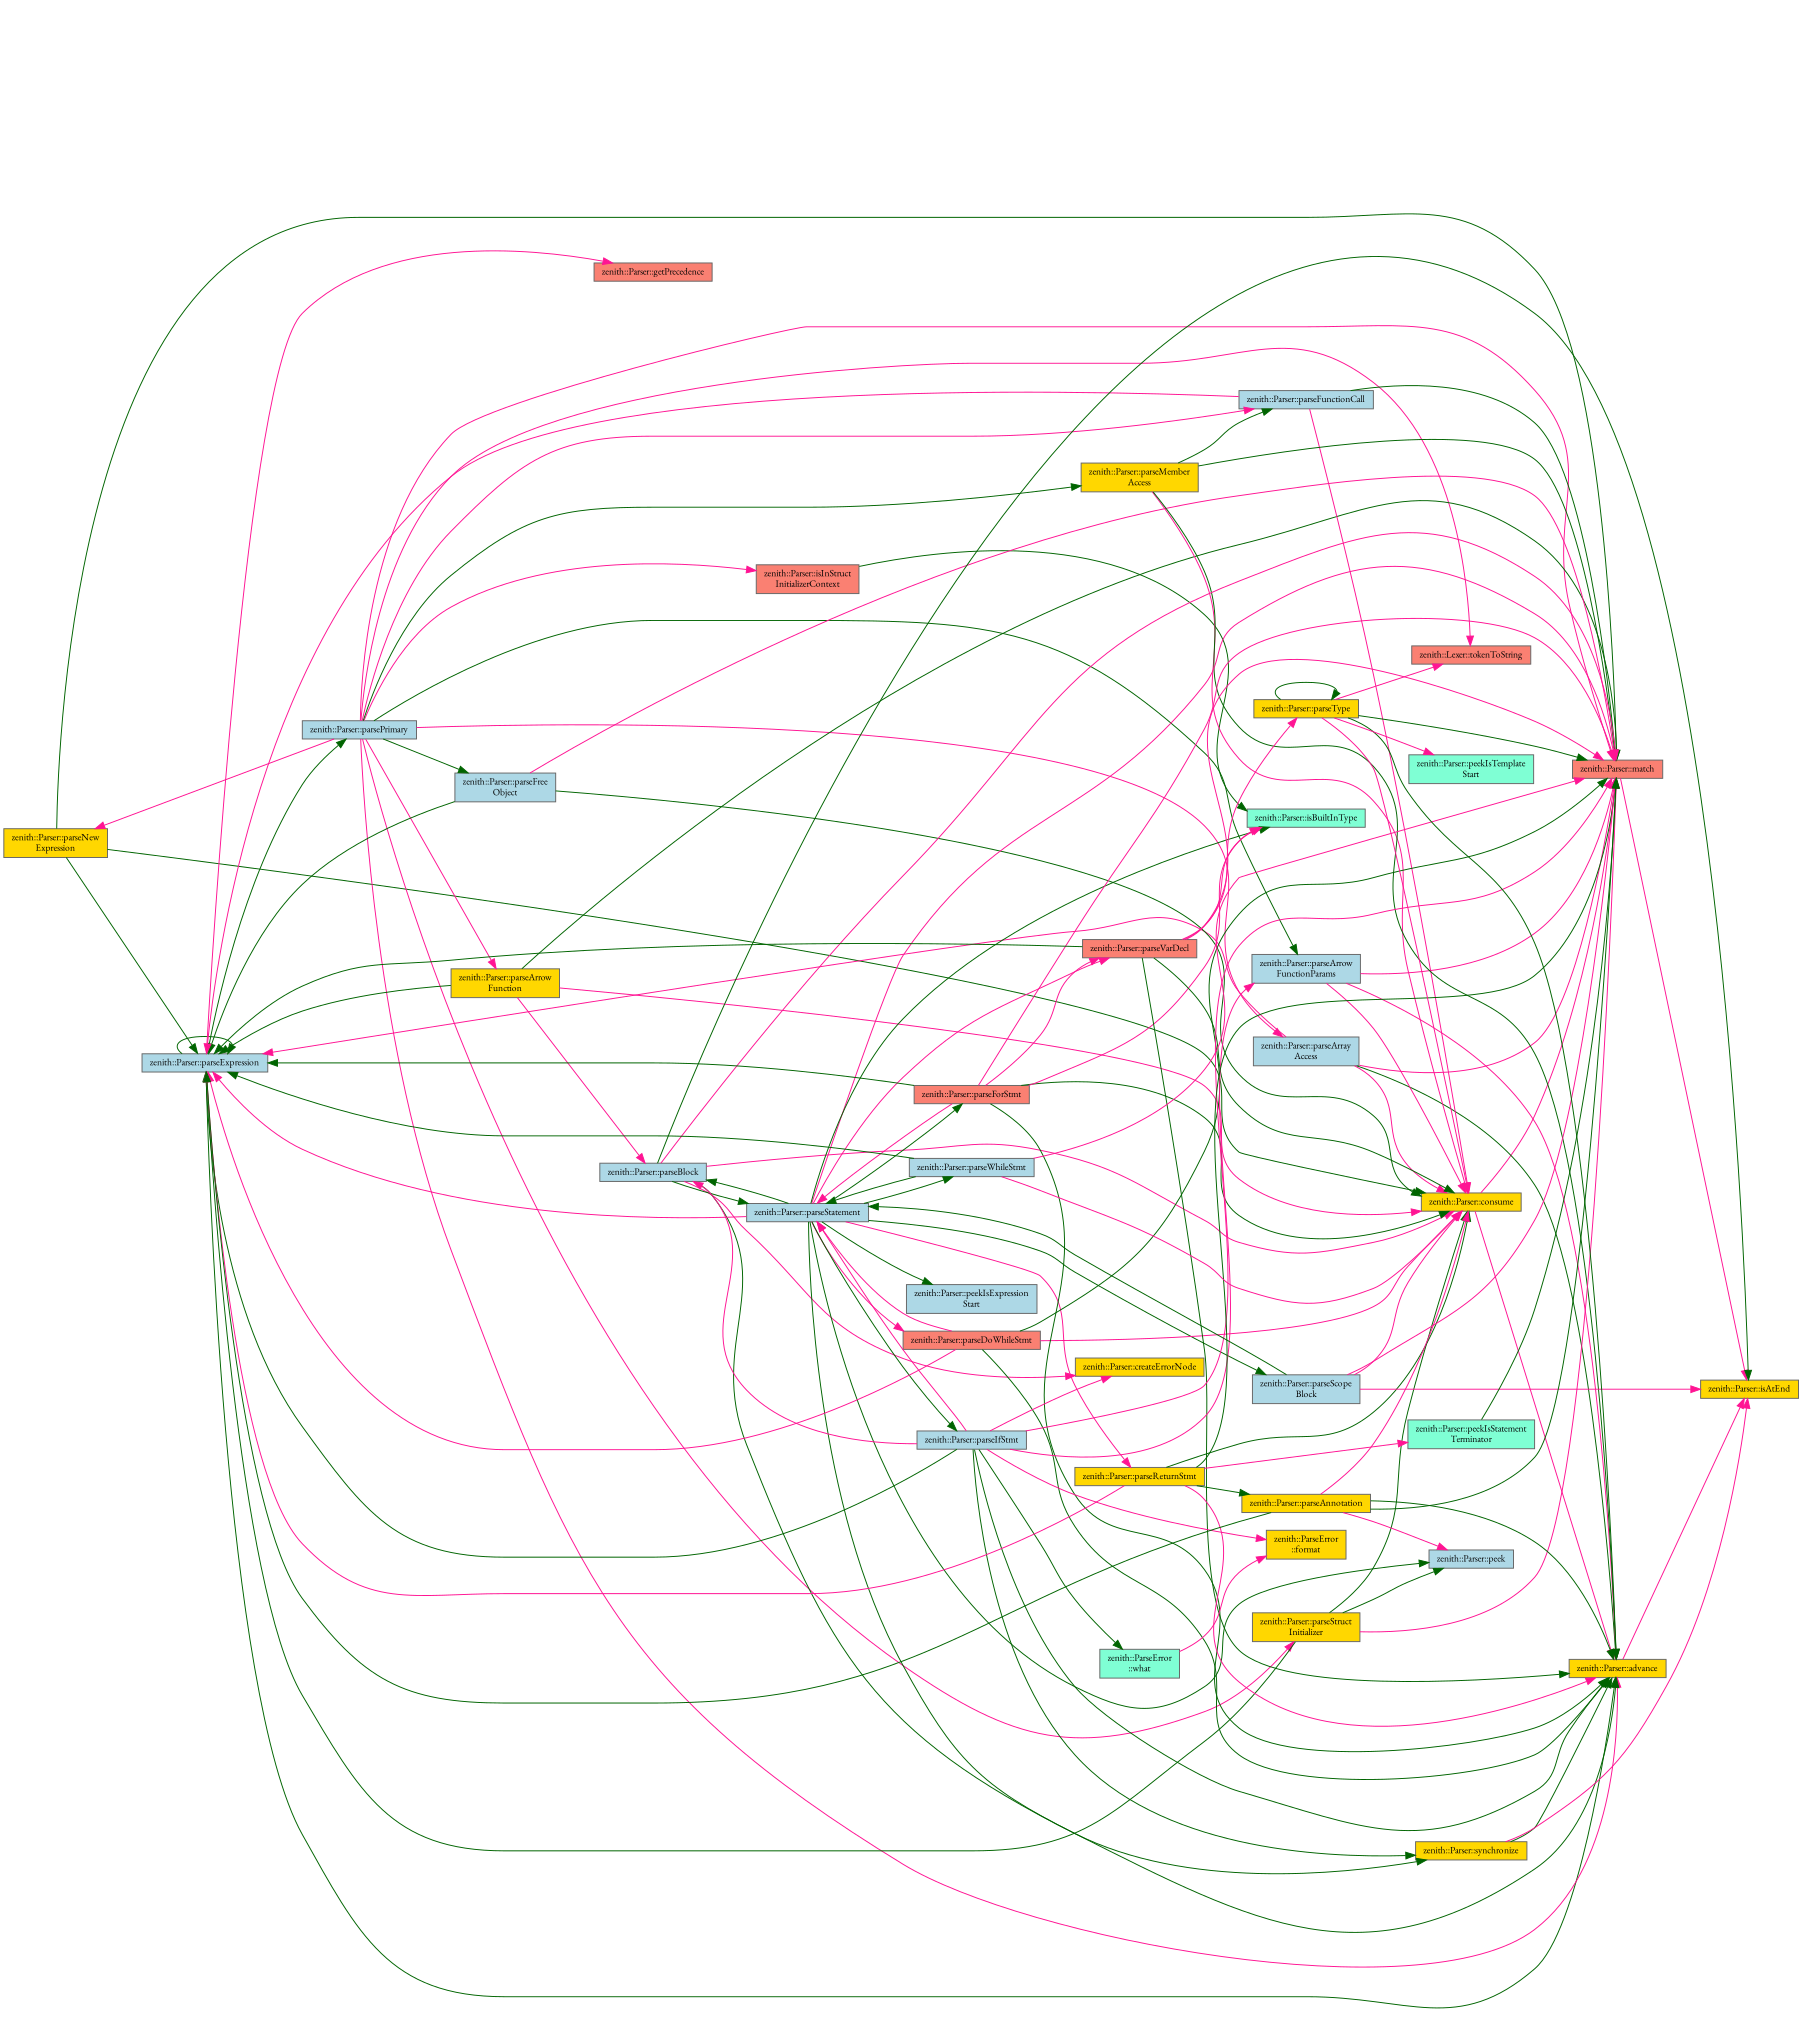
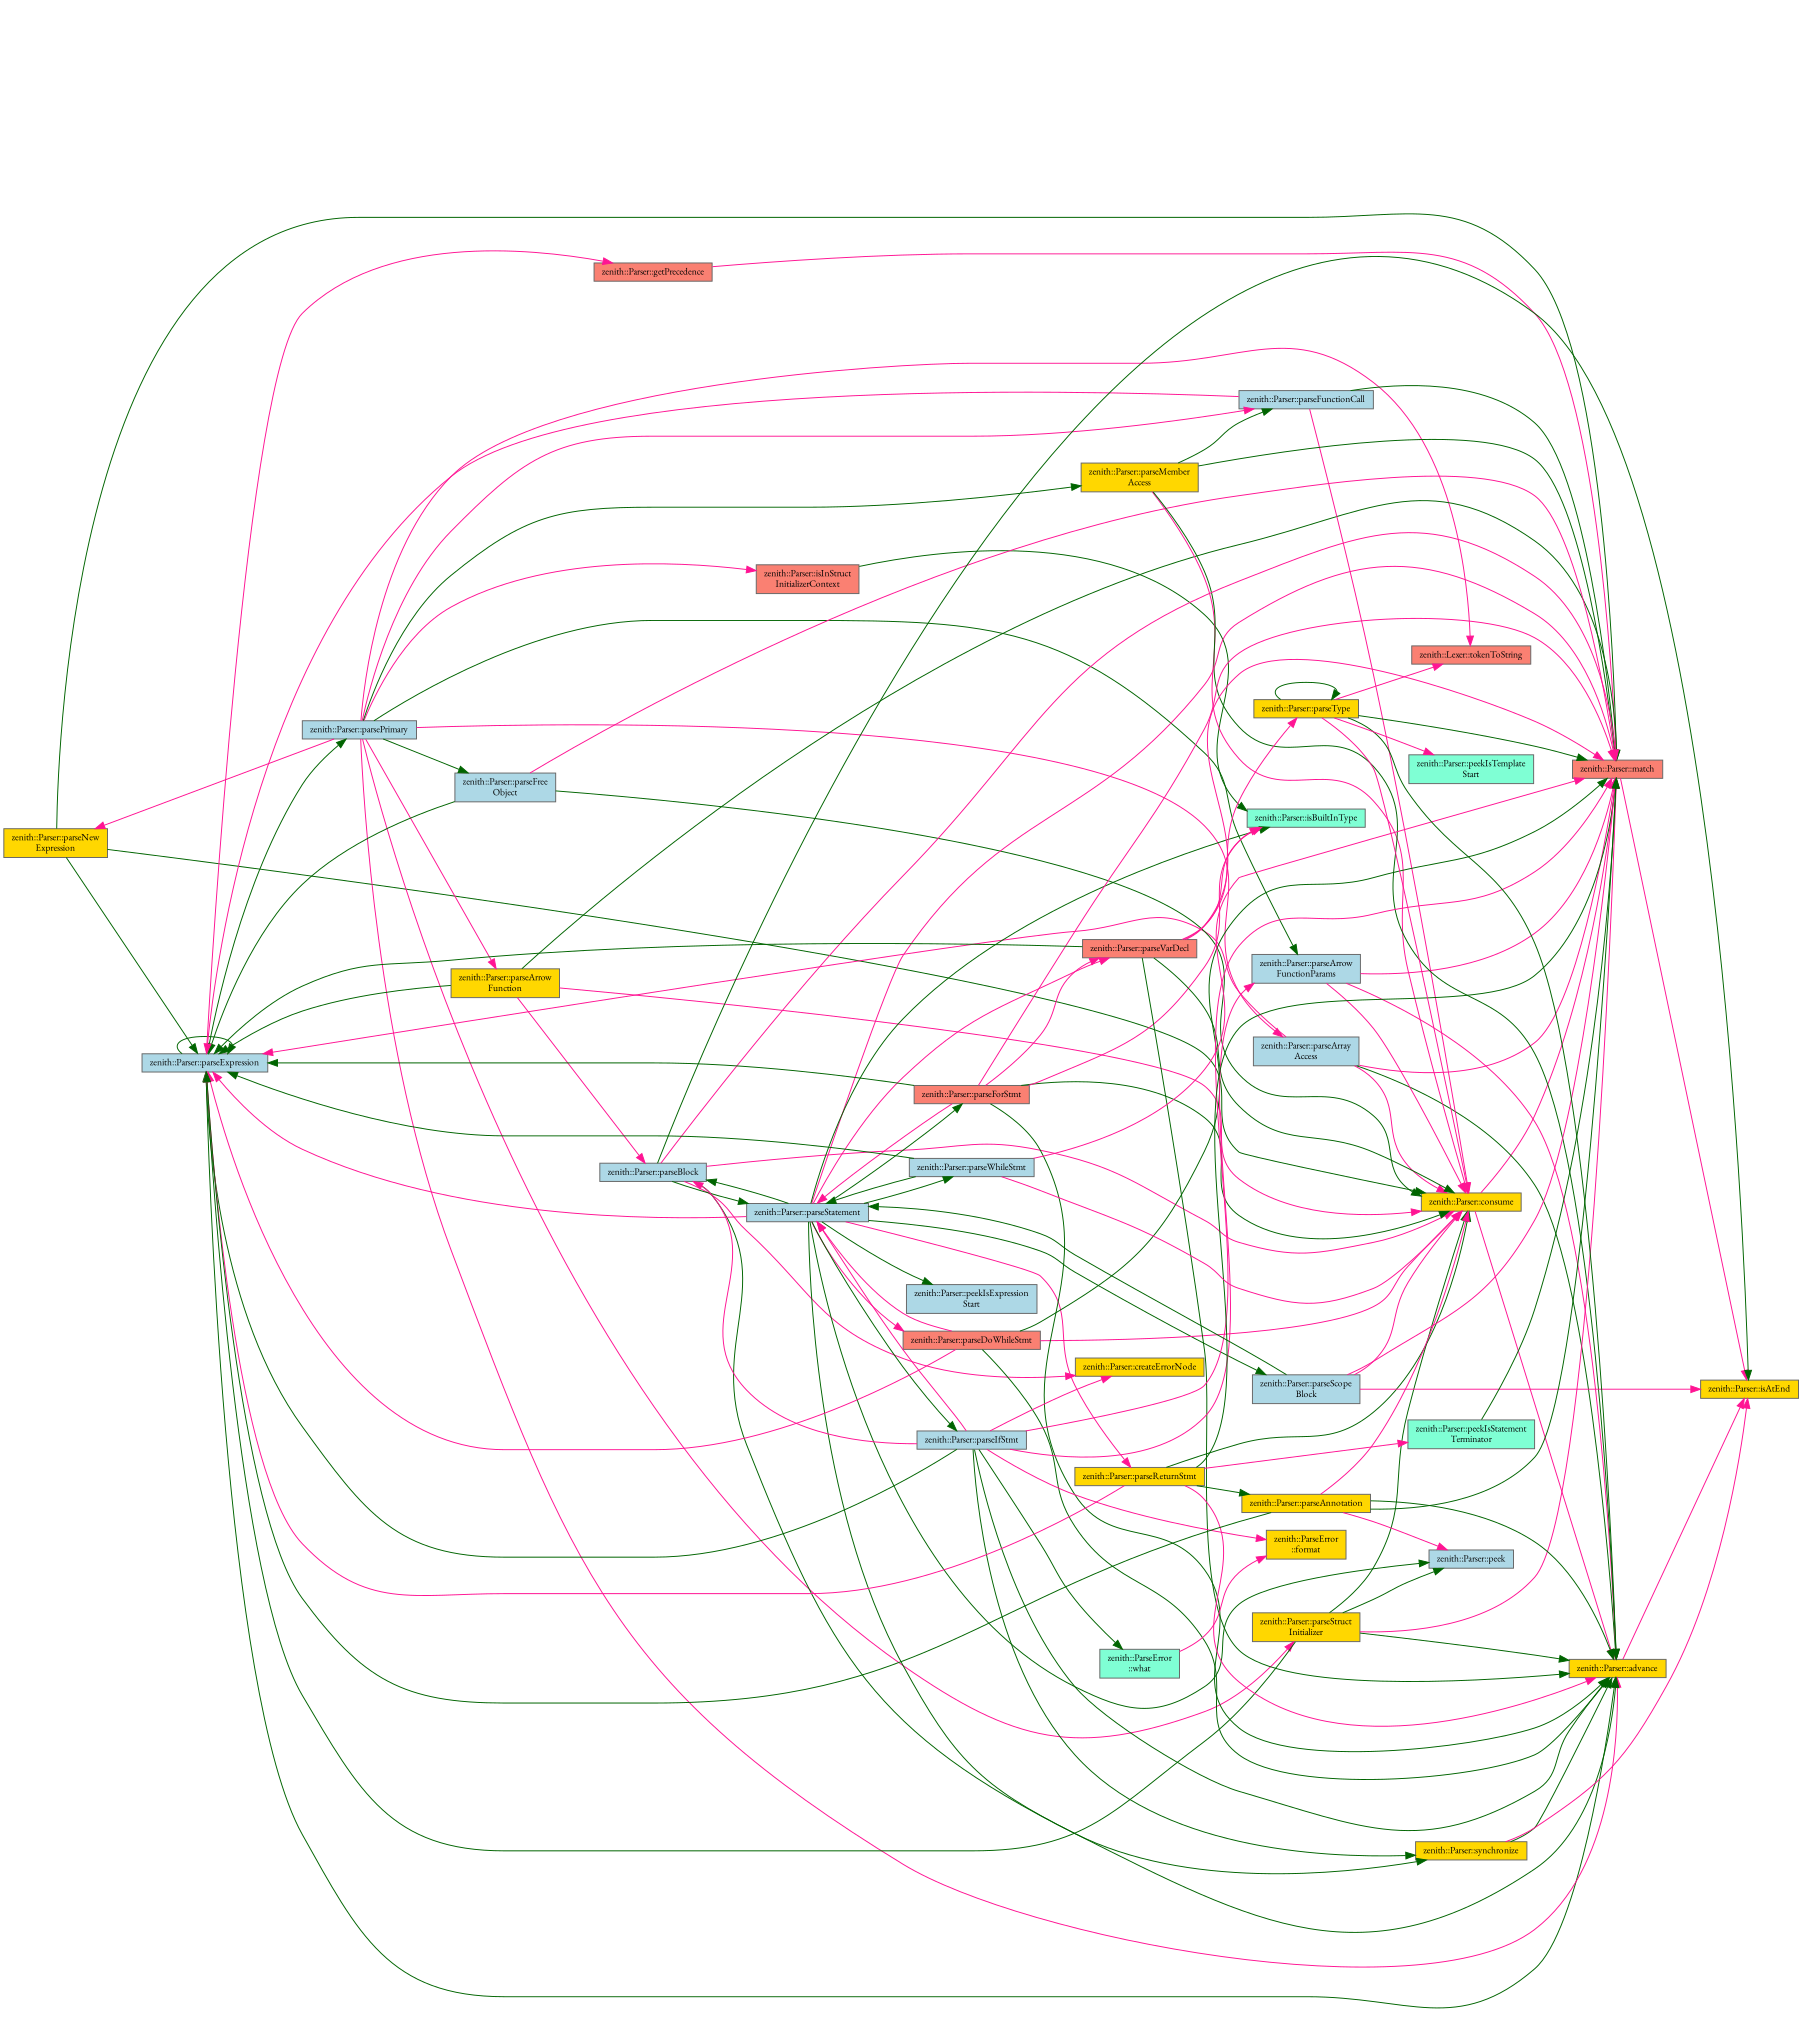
edge "zenith::Parser::parsePrimary" -> "zenith::Parser::match": now "zenith::Parser::getPrecedence" -> "zenith::Parser::match"
edge "zenith::Parser::parseStruct Initializer" -> "zenith::Parser::advance": added
